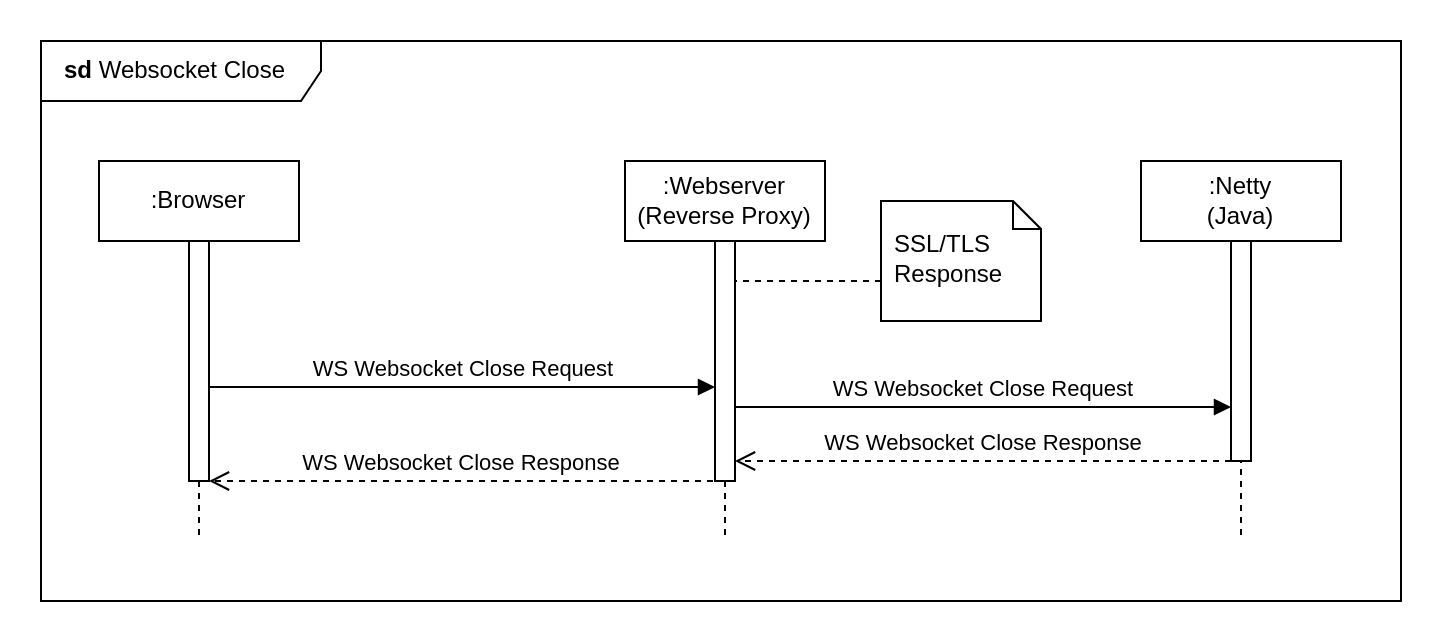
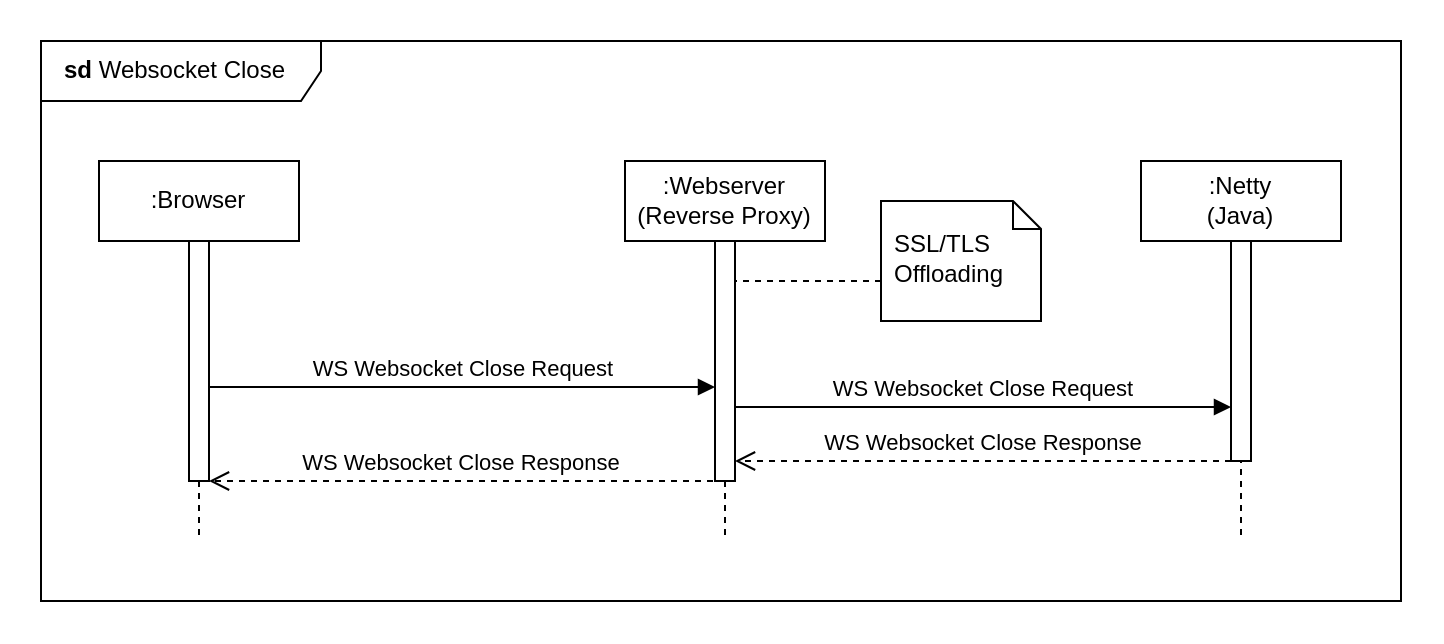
node "SSL/TLS Response": label "SSL/TLS Response" -> "SSL/TLS Offloading"
